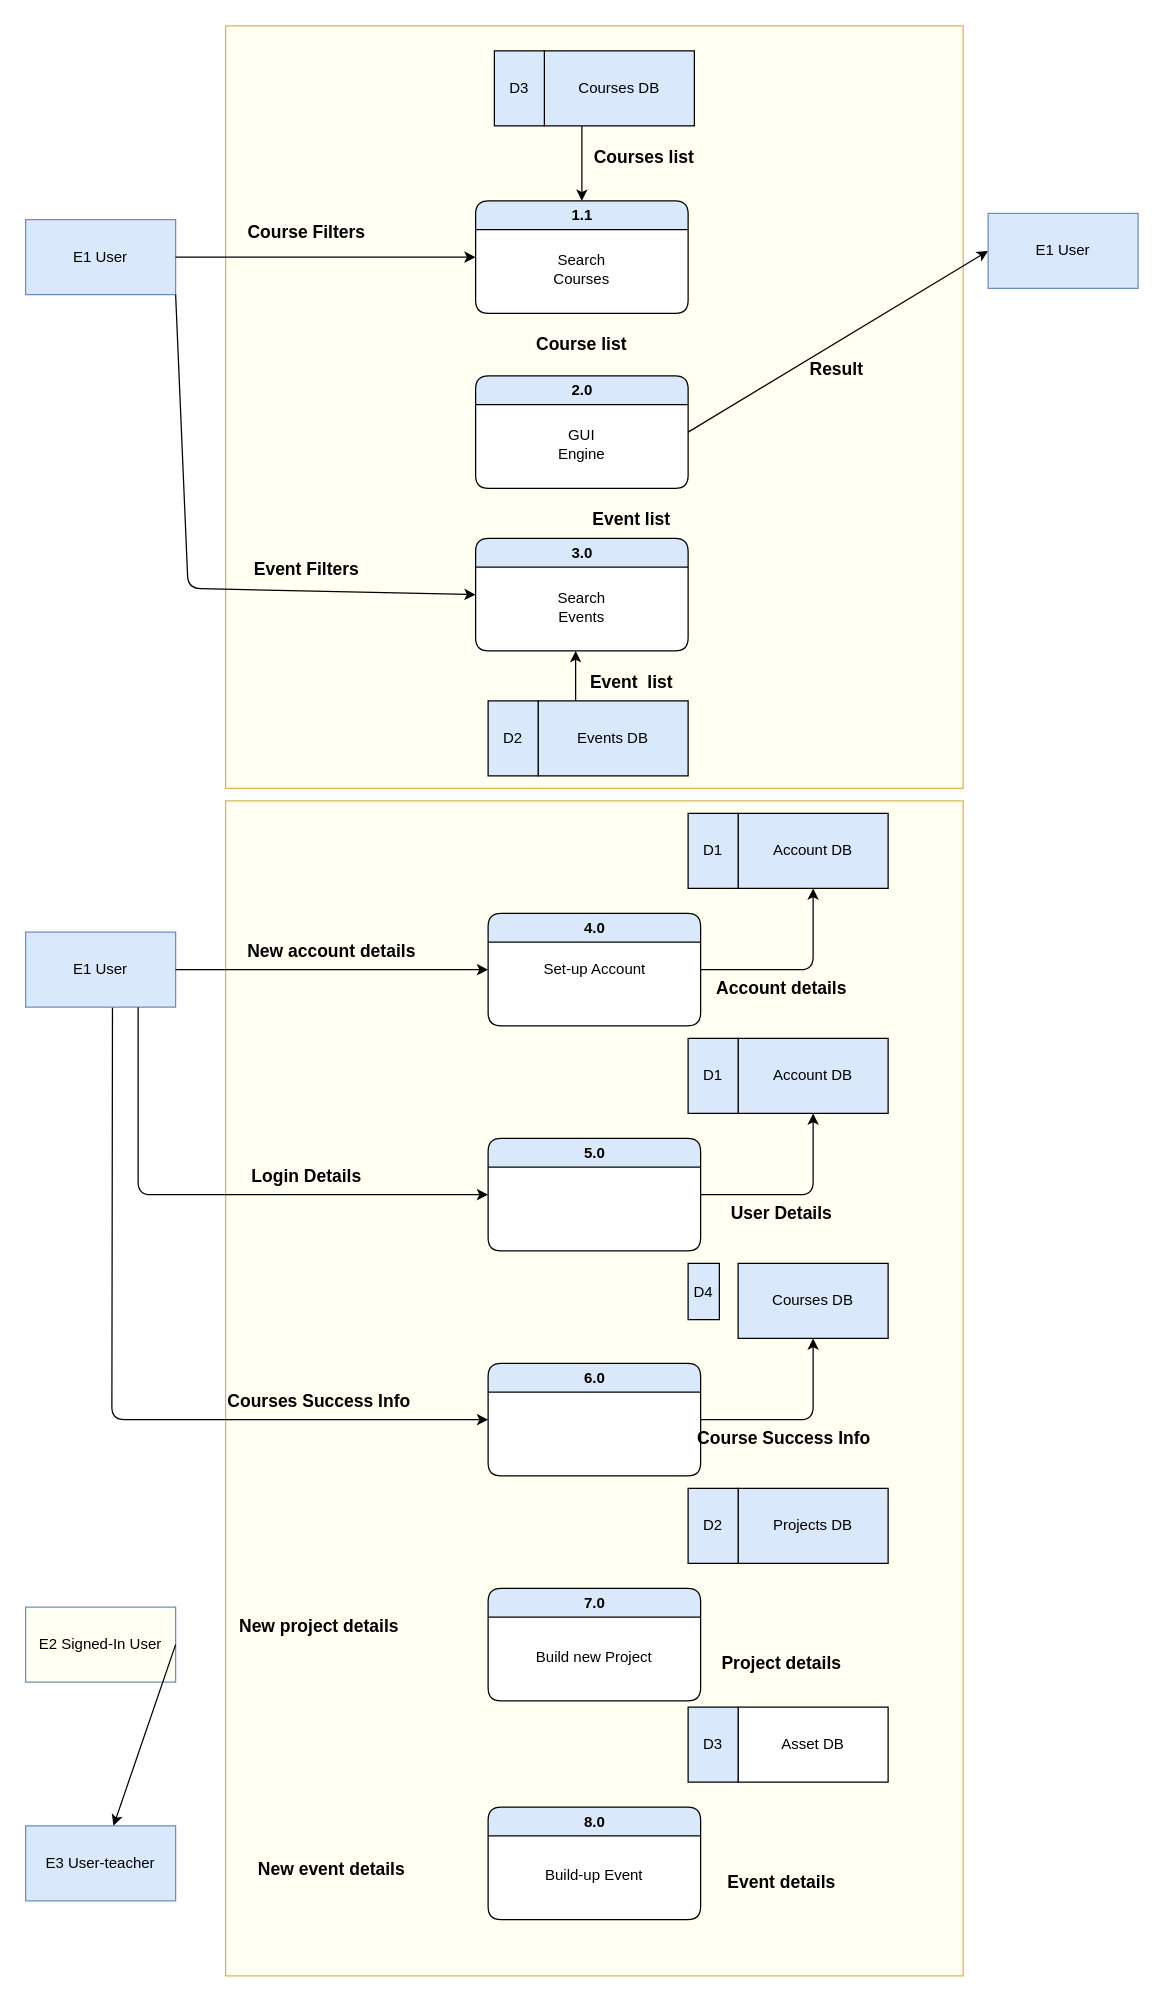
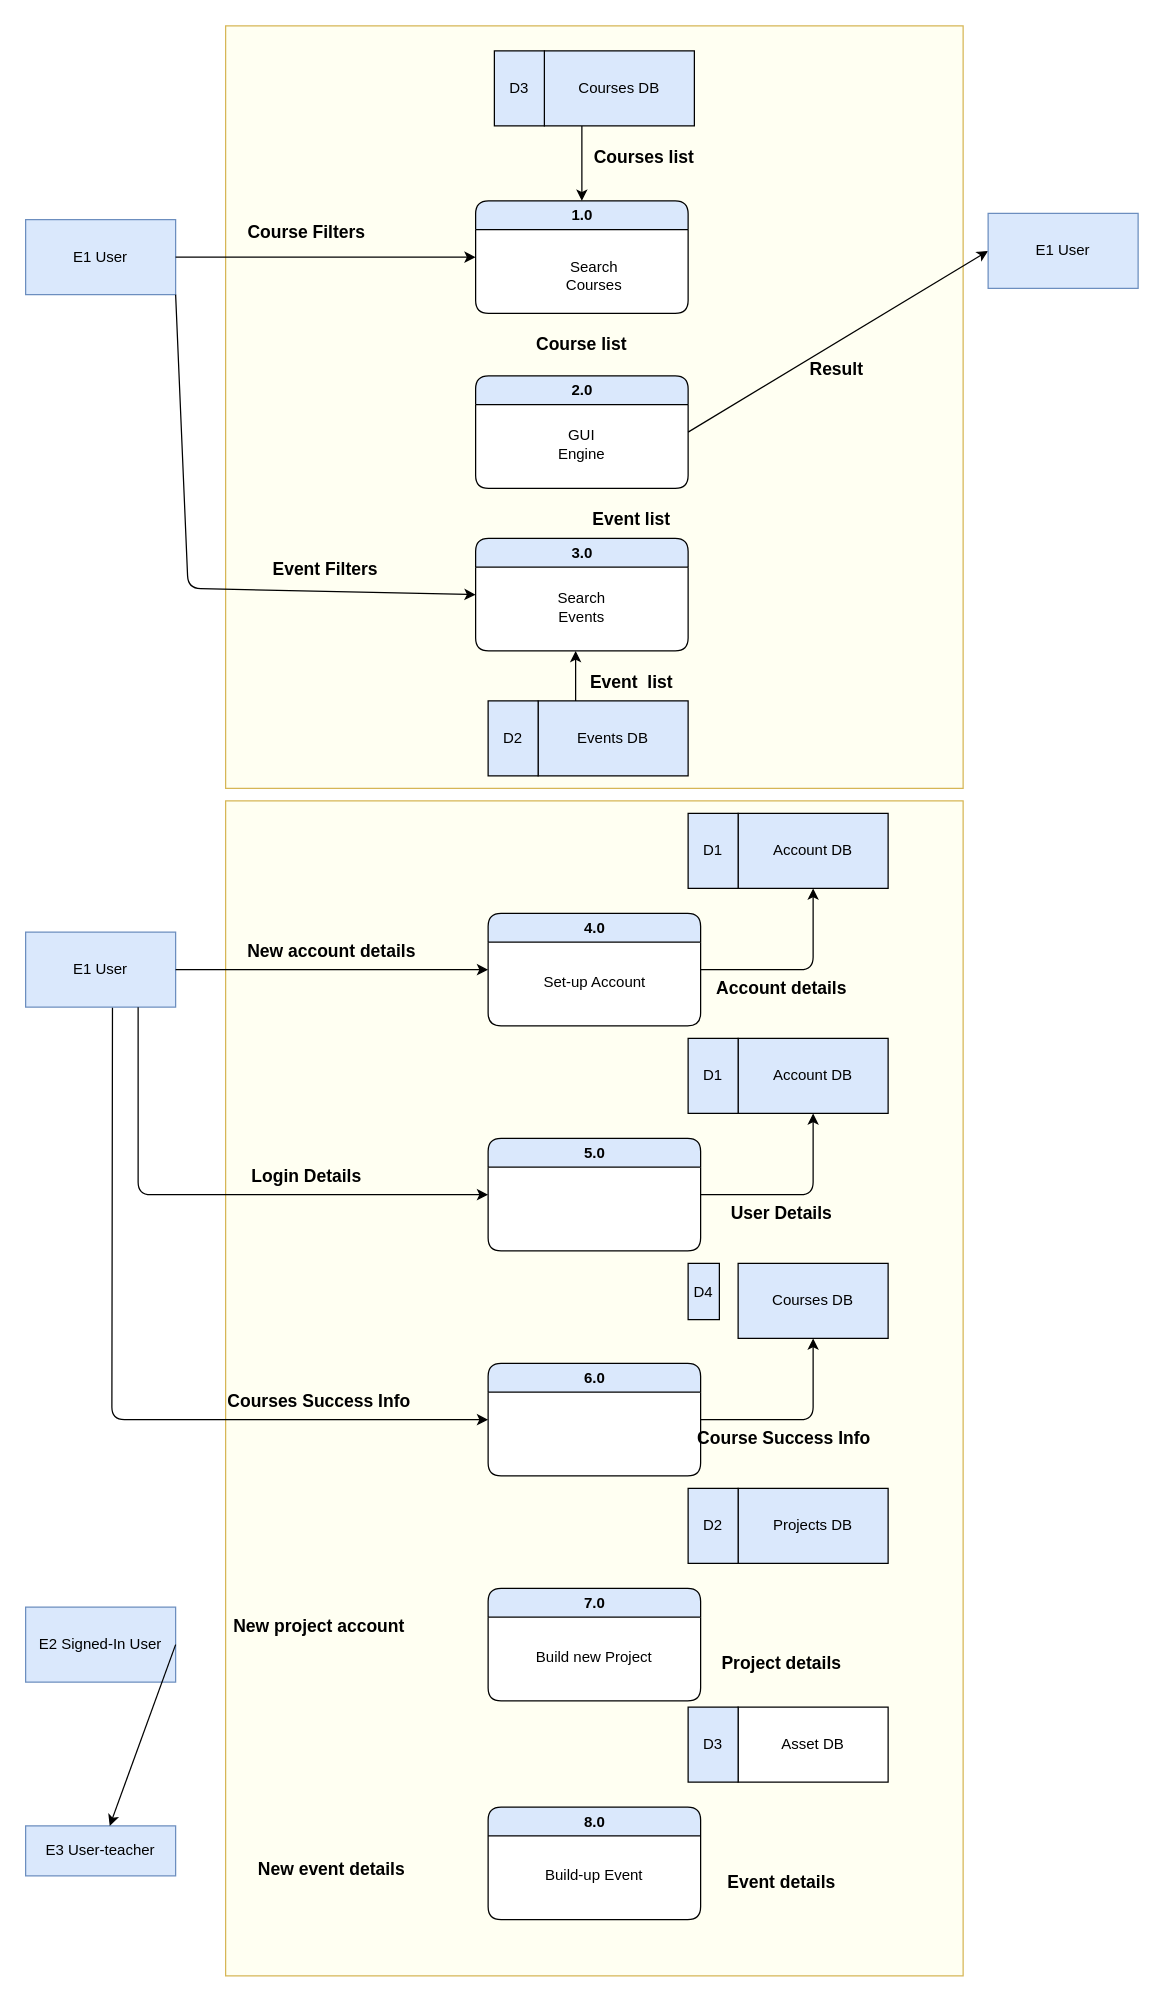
node "1.1": label "1.1" -> "1.0"
node "Search Courses": moved (582, 269) -> (594, 276)
node "Event Filters": moved (307, 569) -> (326, 569)
node "Set-up Account": moved (594, 969) -> (594, 982)
node "New project details": label "New project details" -> "New project account"
node "E2 Signed-In User": fillcolor #fffff2 -> #dae8fc
node "E3 User-teacher": size 150x75 -> 150x50
